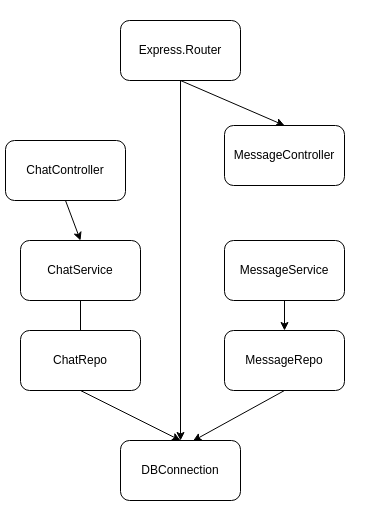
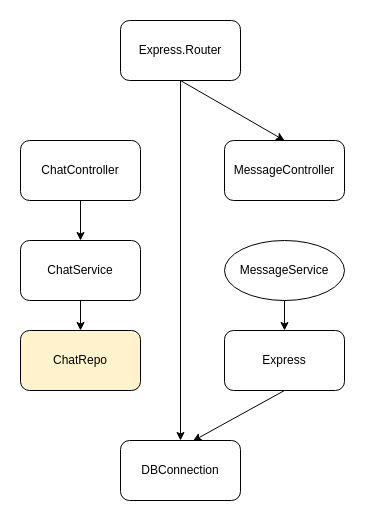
node "MessageController": moved (285, 156) -> (285, 171)
node "ChatController": moved (66, 171) -> (81, 171)
node "MessageService": shape rounded rectangle -> ellipse
edge "ChatService" -- "ChatRepo": arrowhead none -> classic
node "ChatRepo": fillcolor #ffffff -> #fff2cc
node "MessageRepo": label "MessageRepo" -> "Express"
edge "ChatRepo" -> "DBConnection": removed
